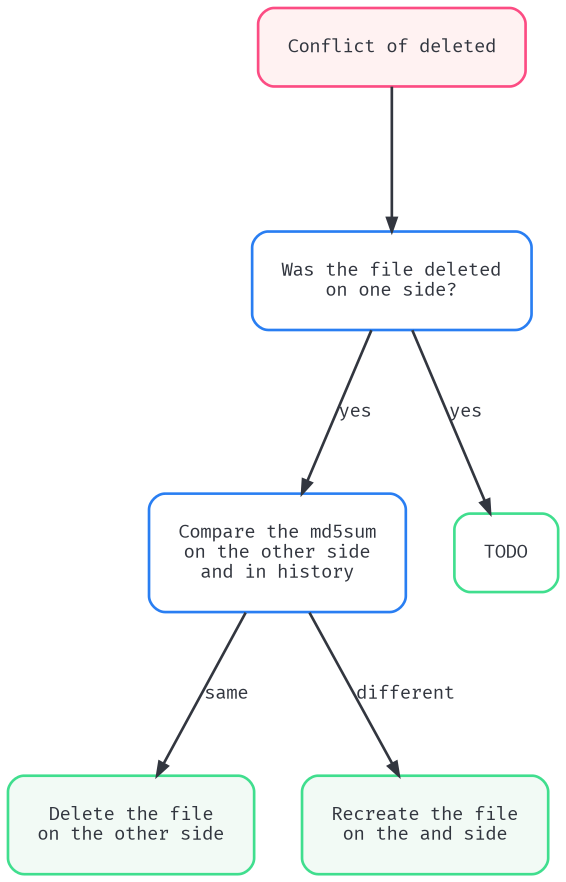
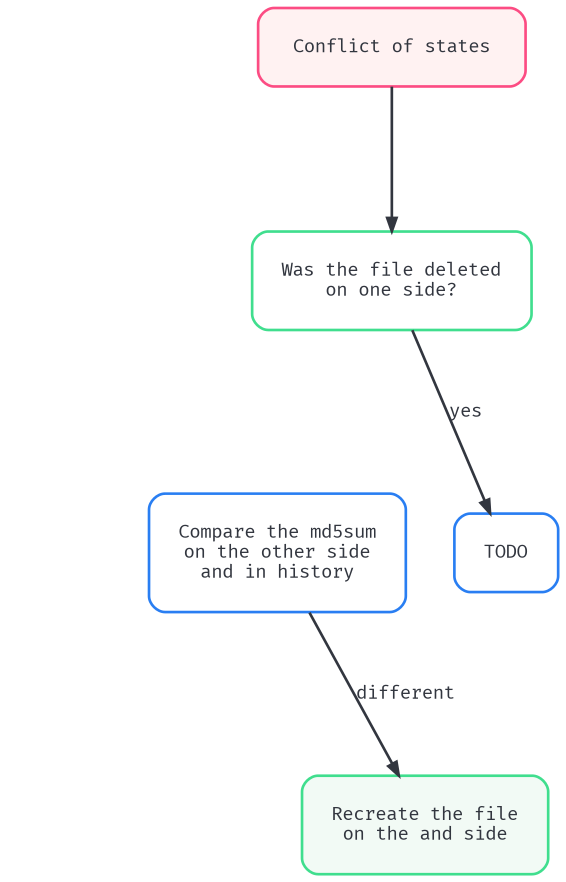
node "Conflict of deleted": label "Conflict of deleted" -> "Conflict of states"
node "Was the file deleted on one side?": color #297ef2 -> #40de8e
edge "Was the file deleted on one side?" -> "Compare the md5sum on the other side and in history": removed, label "yes"
node "TODO": color #40de8e -> #297ef2
node "Delete the file on the other side": removed
